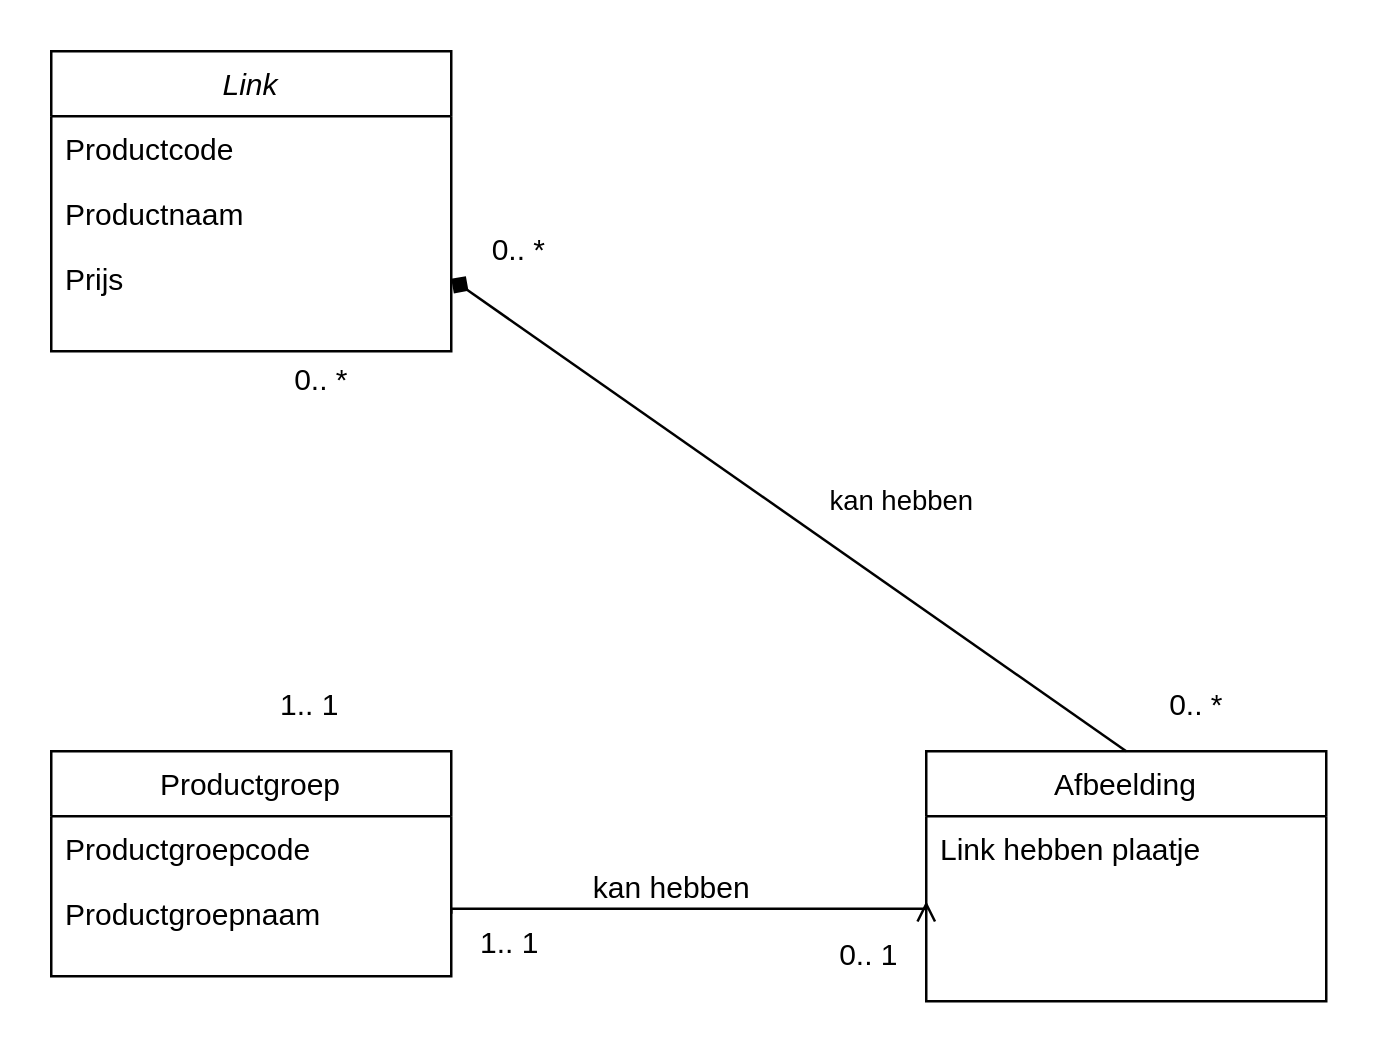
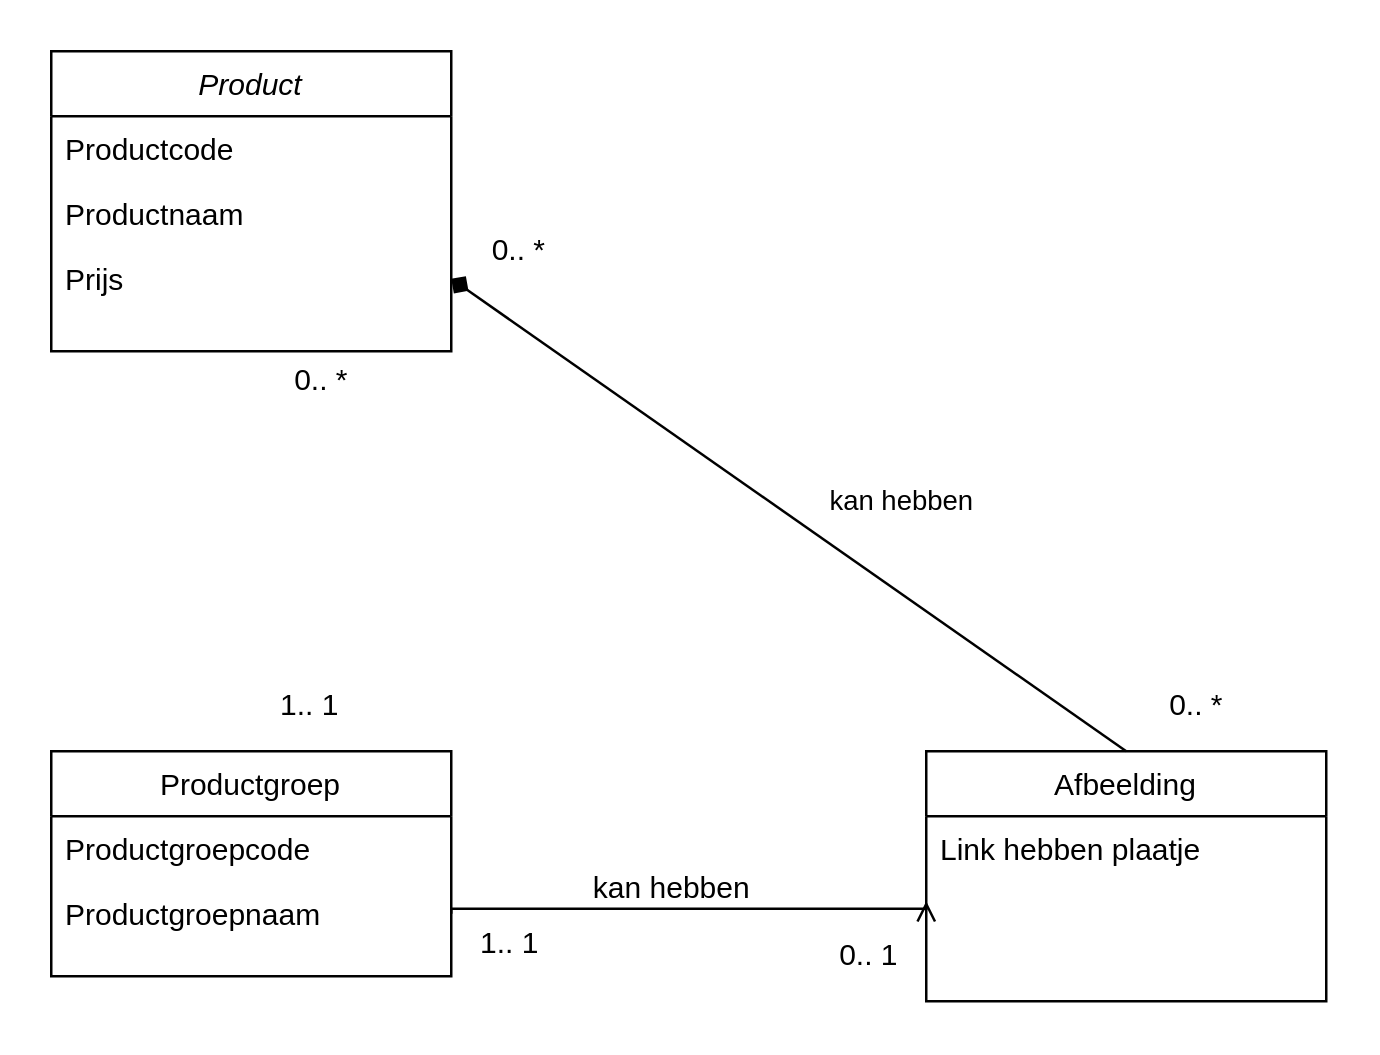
node "Link": label "Link" -> "Product"
